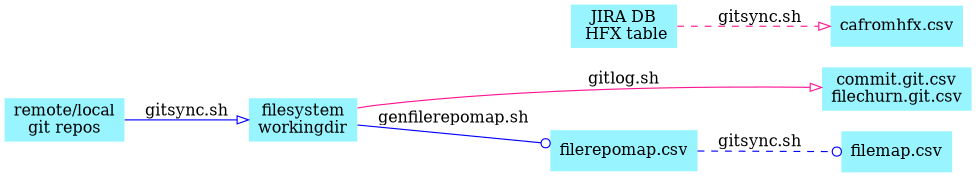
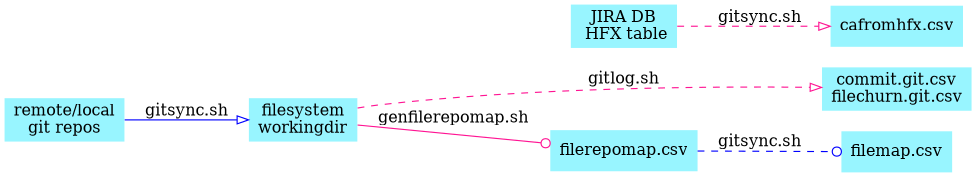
edge "filesystem workingdir" -> "commit.git.csv filechurn.git.csv": style solid -> dashed
edge "filesystem workingdir" -> "filerepomap.csv": color blue -> deeppink
